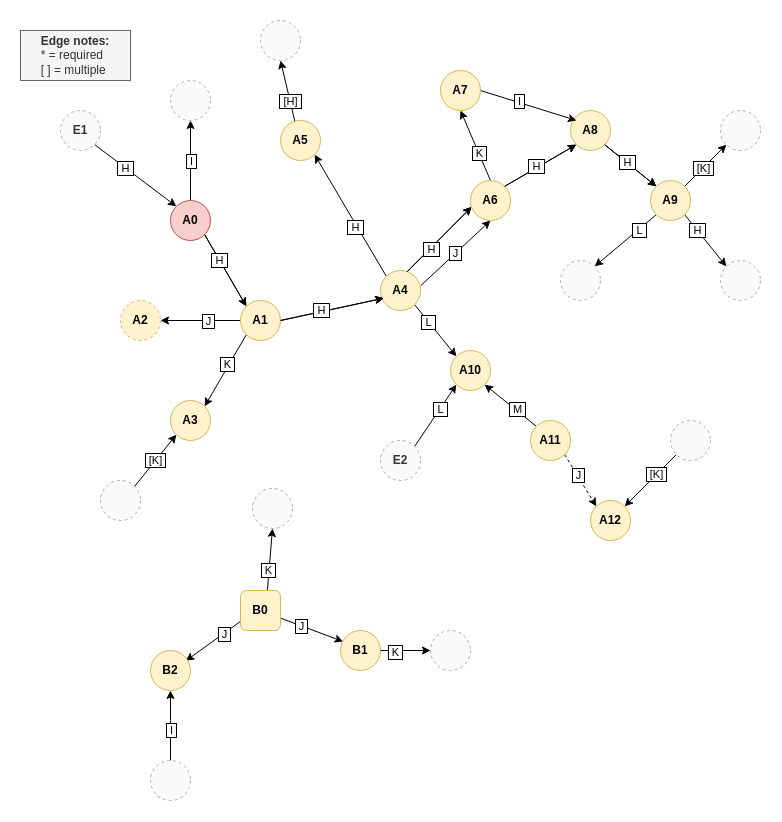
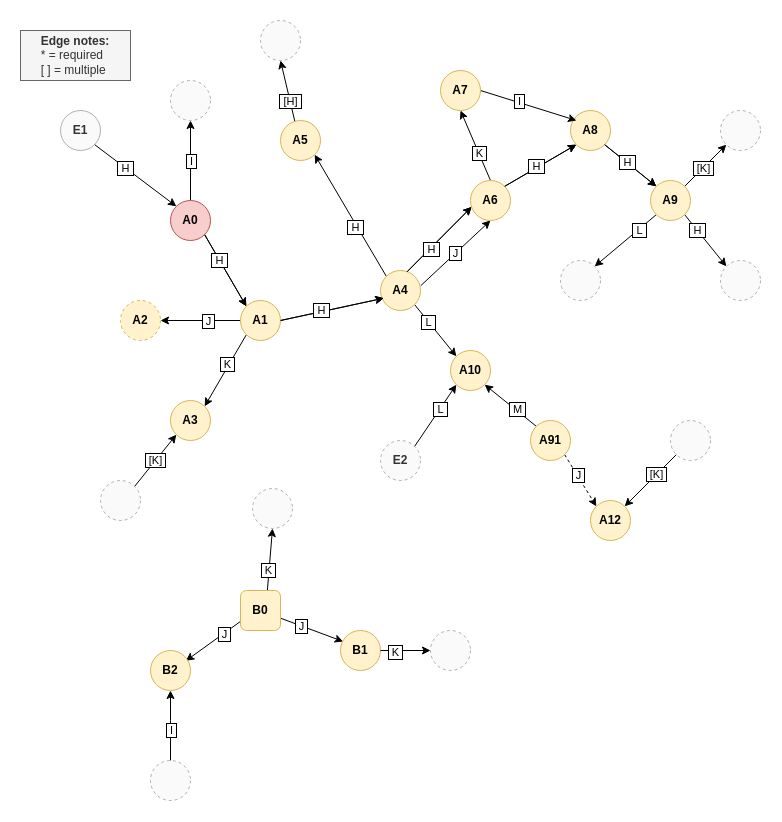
node "E1": style dashed -> solid
node "A11": label "A11" -> "A91"
